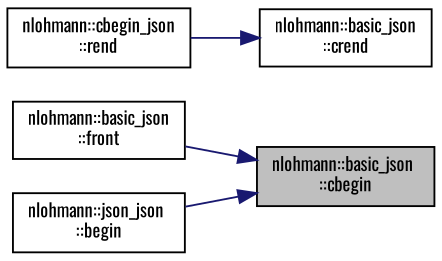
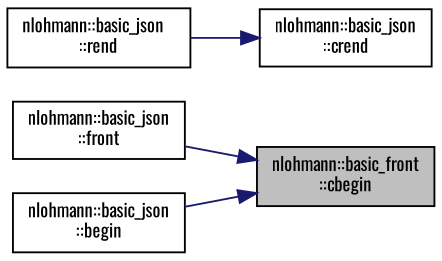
node "nlohmann::cbegin_json ::rend": label "nlohmann::cbegin_json ::rend" -> "nlohmann::basic_json ::rend"
node "nlohmann::basic_json ::cbegin": label "nlohmann::basic_json ::cbegin" -> "nlohmann::basic_front ::cbegin"
node "nlohmann::json_json ::begin": label "nlohmann::json_json ::begin" -> "nlohmann::basic_json ::begin"
